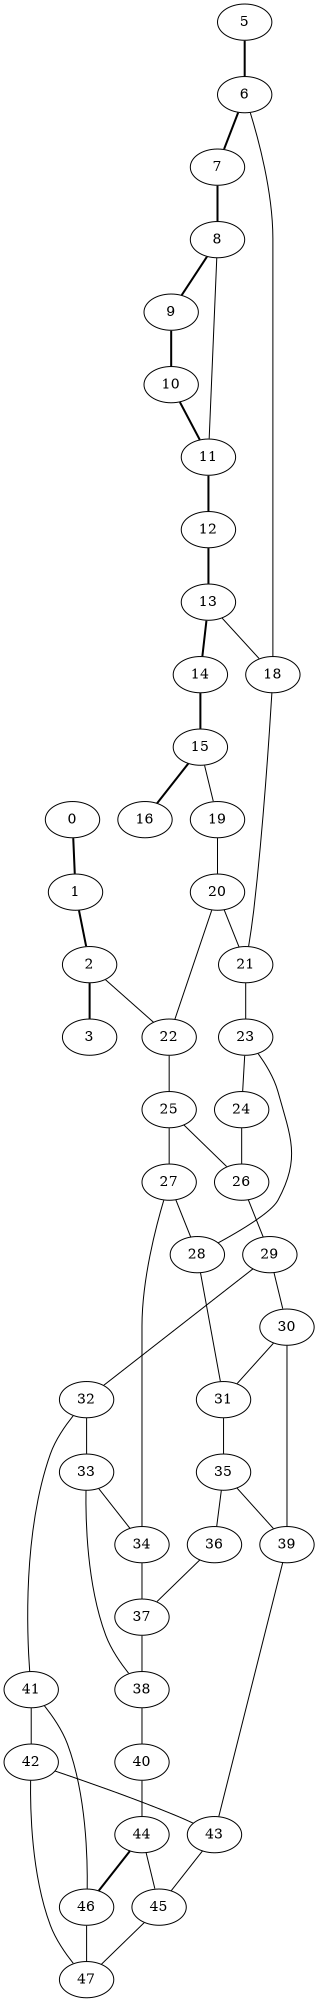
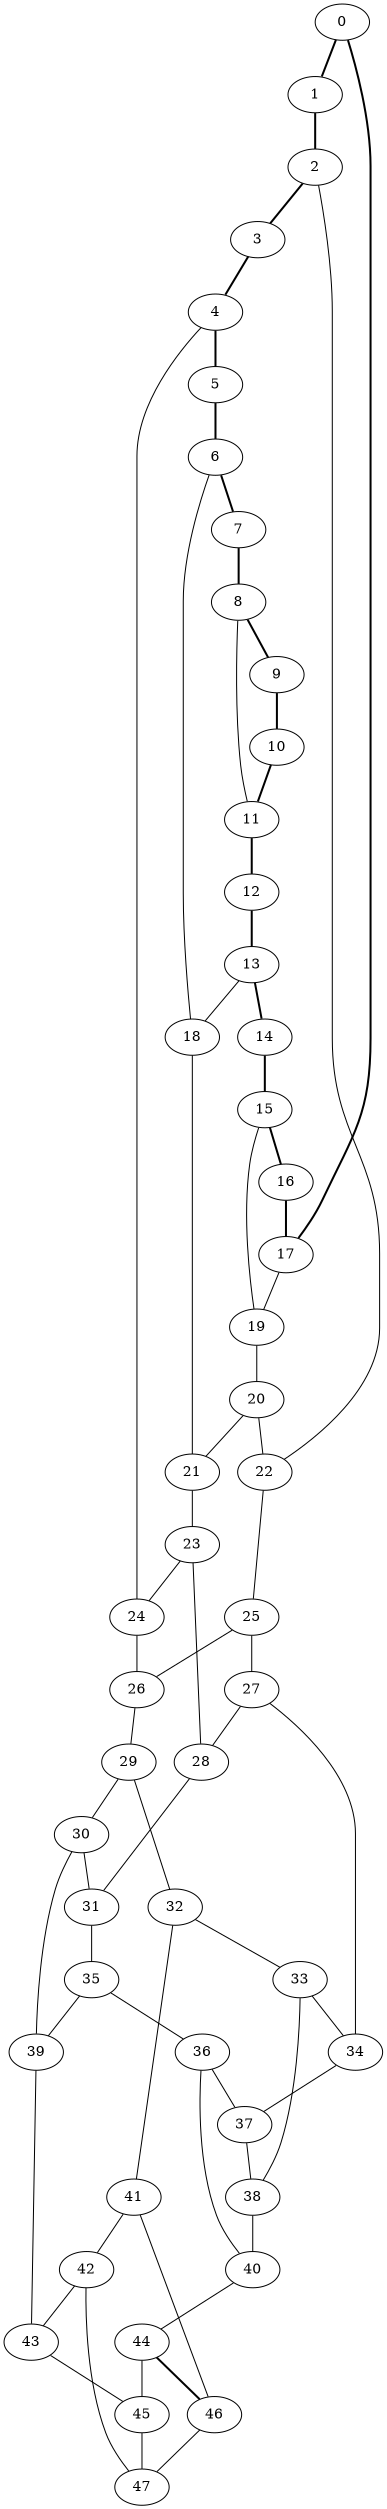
node "4": added
node "17": added
edge "36" -- "40": added
